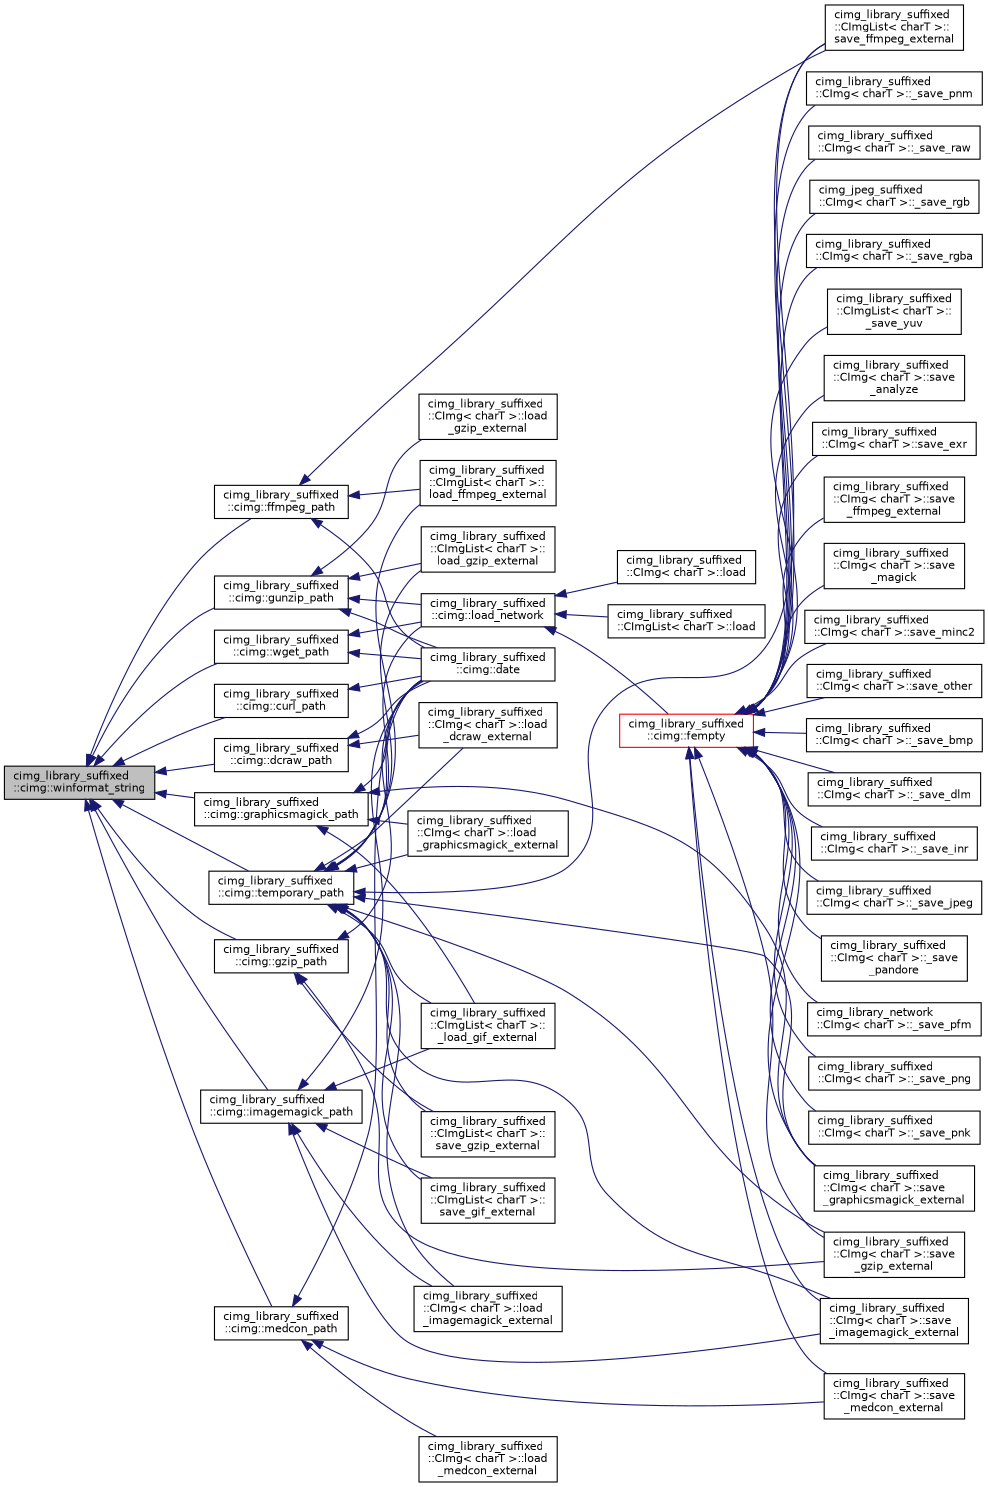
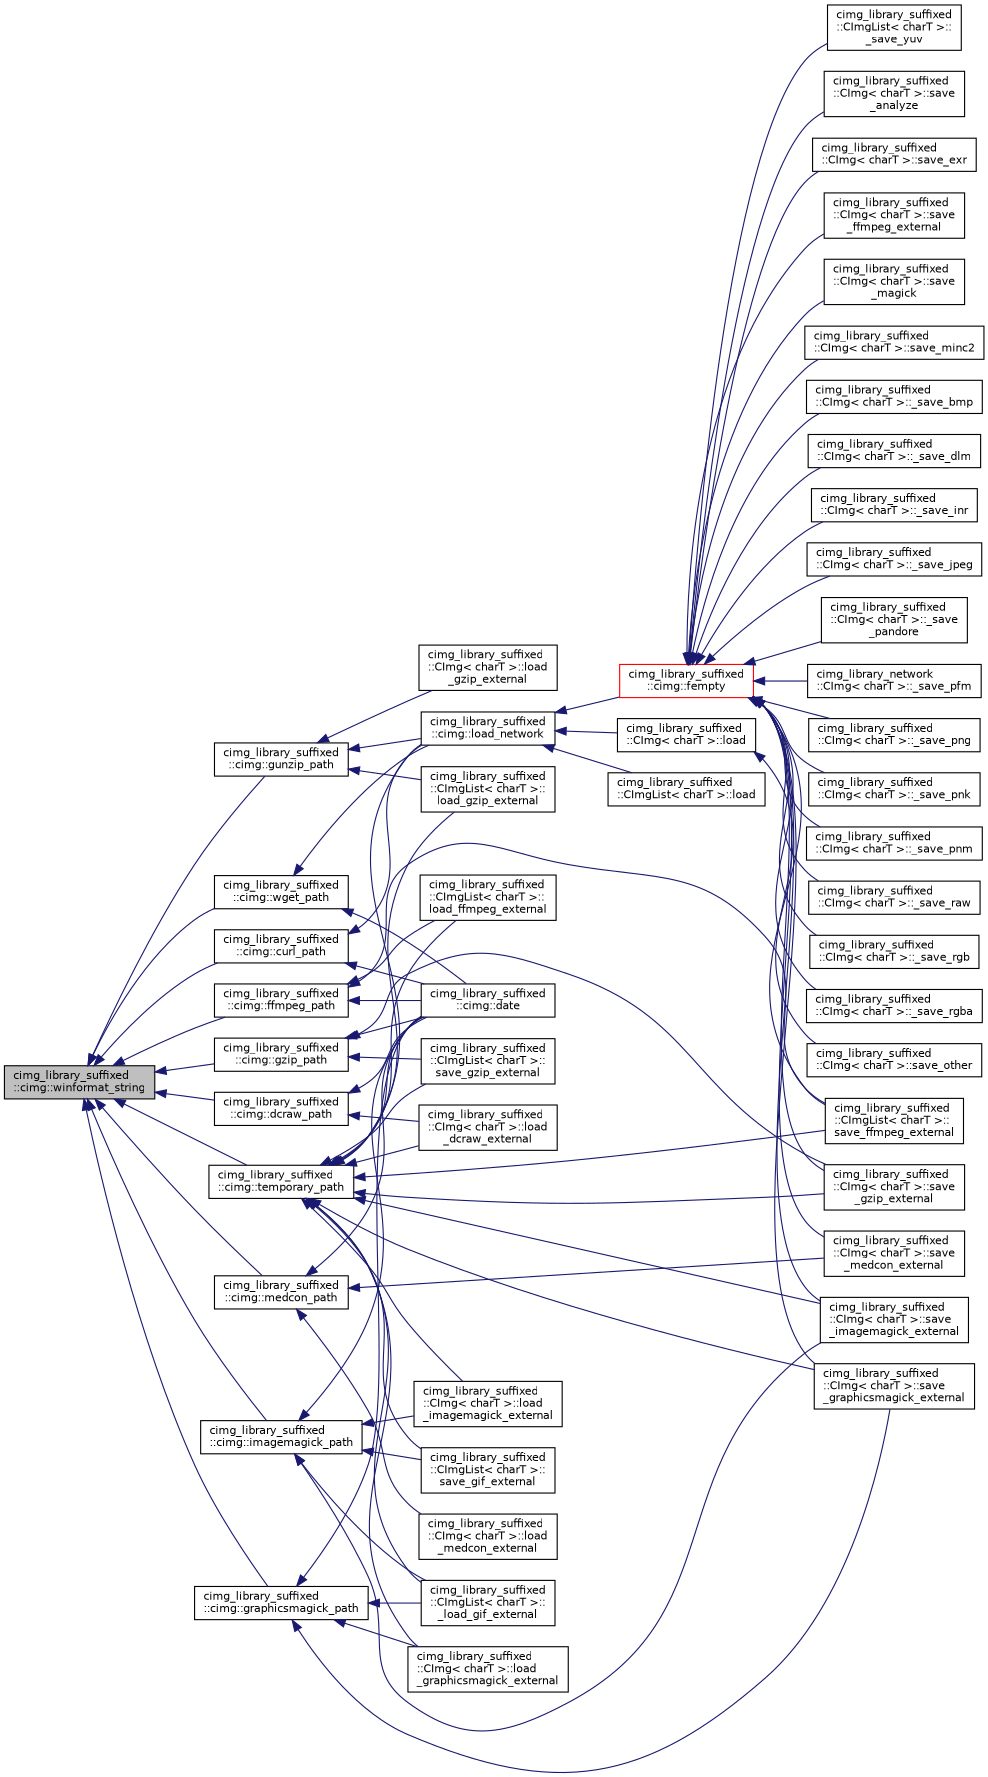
node "cimg_jpeg_suffixed ::CImg< charT >::_save_rgb": label "cimg_jpeg_suffixed ::CImg< charT >::_save_rgb" -> "cimg_library_suffixed ::CImg< charT >::_save_rgb"
edge "cimg_library_suffixed ::cimg::date" -> "cimg_library_suffixed ::cimg::gunzip_path": removed
edge "cimg_library_suffixed ::CImg< charT >::save_other" -> "cimg_library_suffixed ::cimg::fempty": now "cimg_library_suffixed ::CImg< charT >::save_other" -> "cimg_library_suffixed ::CImg< charT >::load"
edge "cimg_library_suffixed ::cimg::load_network" -> "cimg_library_suffixed ::cimg::curl_path": added
